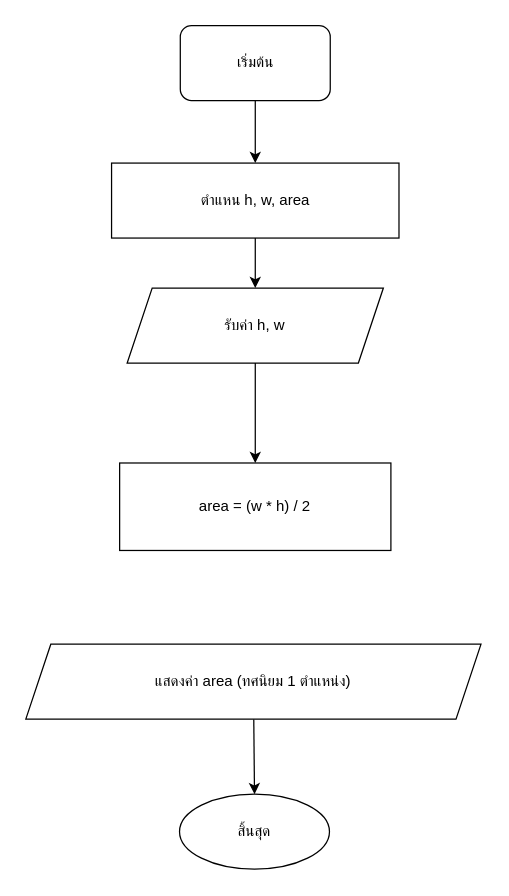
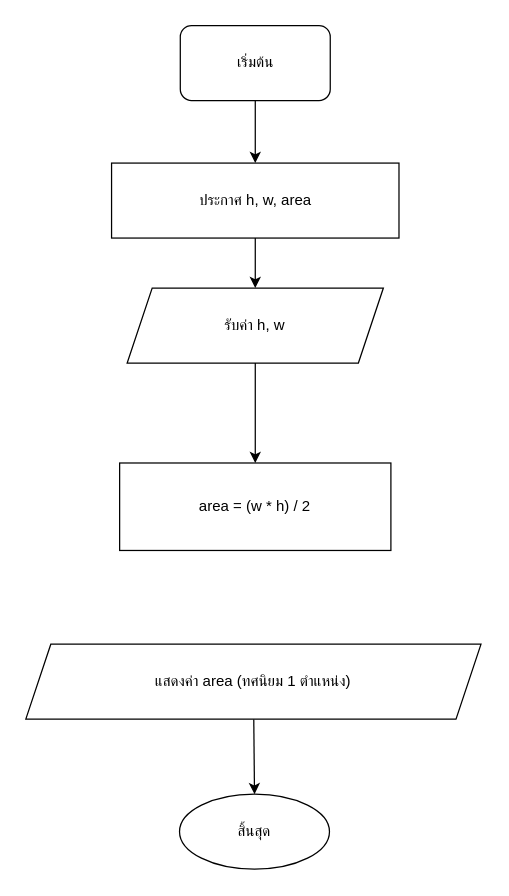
node "ตำแหน h, w, area": label "ตำแหน h, w, area" -> "ประกาศ h, w, area"
